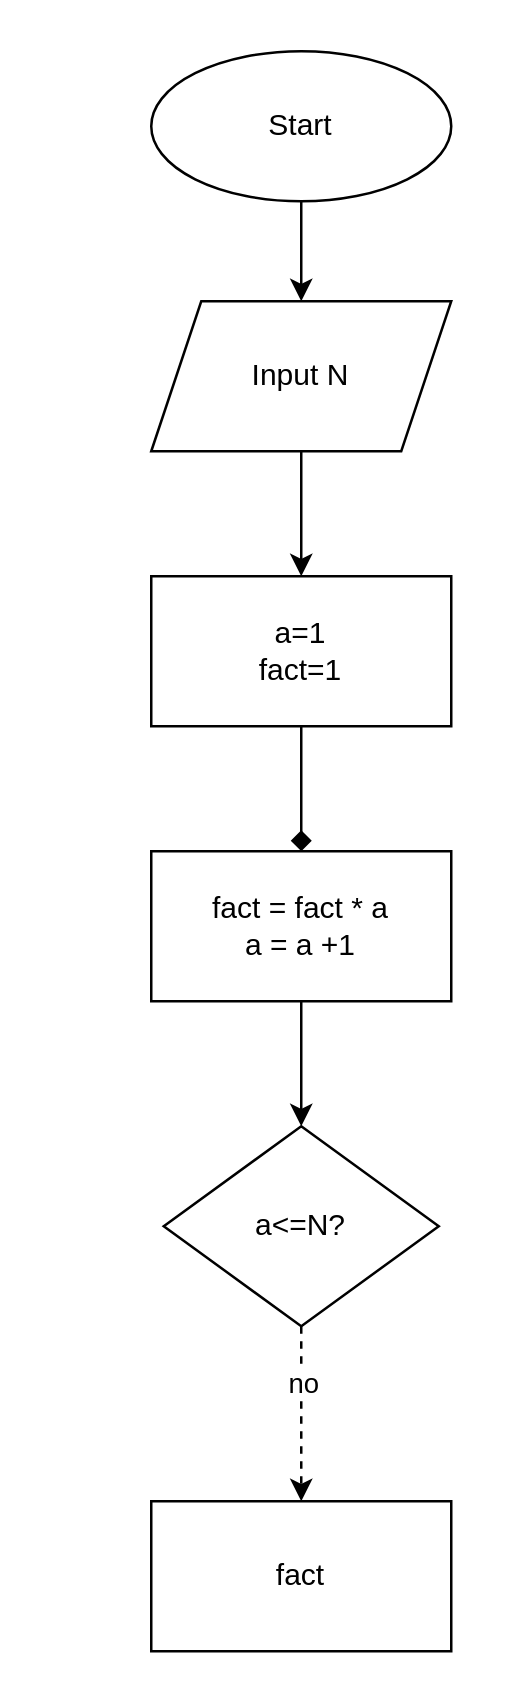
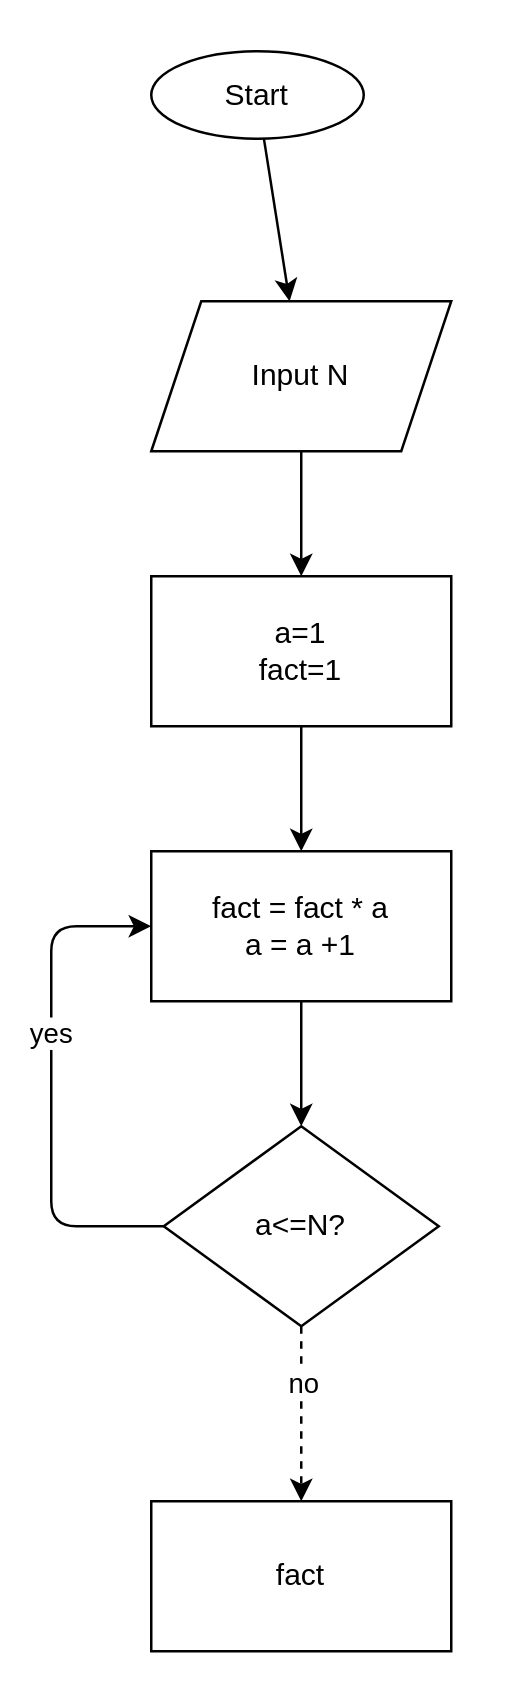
node "Start": size 300x150 -> 213x88
edge "a=1 fact=1" -> "fact = fact * a a = a +1": arrowhead diamond -> classic
edge "a<=N?" -> "fact = fact * a a = a +1": added, label "yes"
